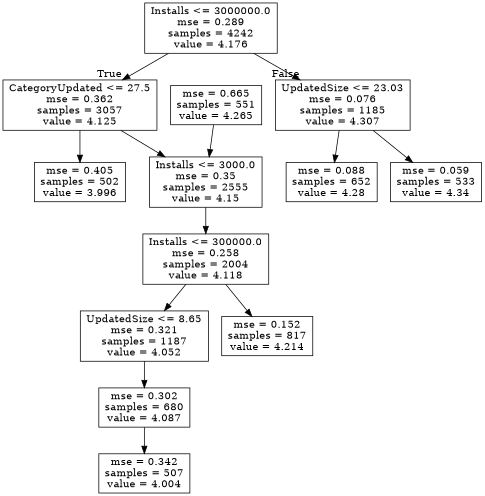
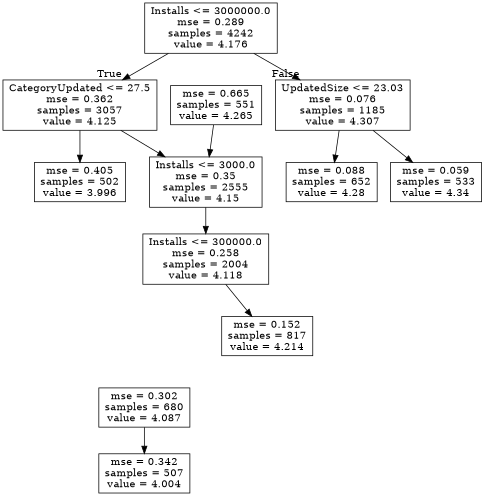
node "UpdatedSize <= 8.65 mse = 0.321 samples = 1187 value = 4.052": removed
